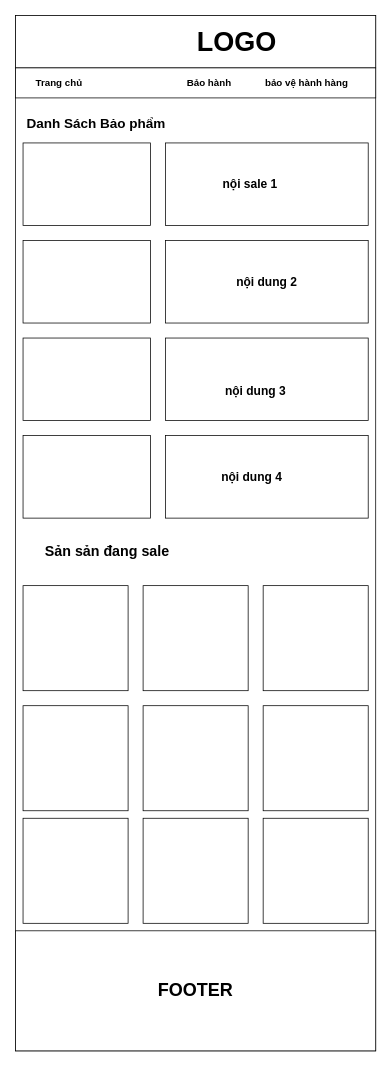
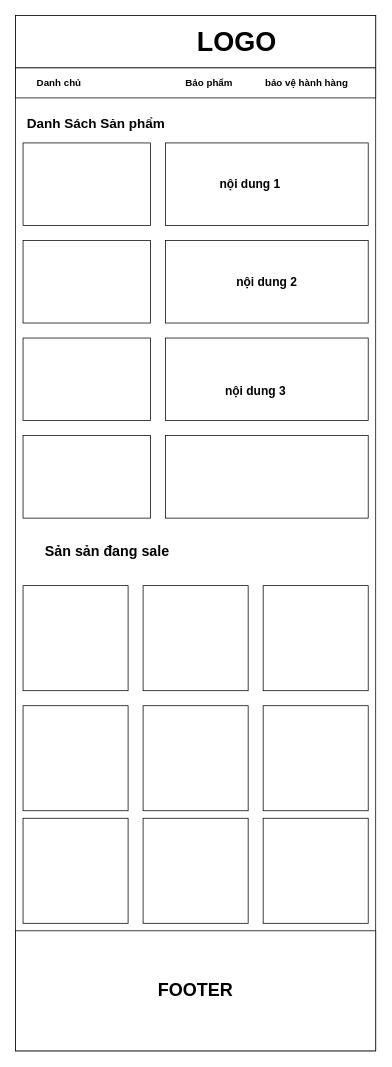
node "Trang chủ": label "Trang chủ" -> "Danh chủ"
node "Bảo hành": label "Bảo hành" -> "Bảo phẩm"
node "Danh Sách Bảo phẩm": label "Danh Sách Bảo phẩm" -> "Danh Sách Sản phẩm"
node "nội sale 1": label "nội sale 1" -> "nội dung 1"
node "nội dung 4": removed
